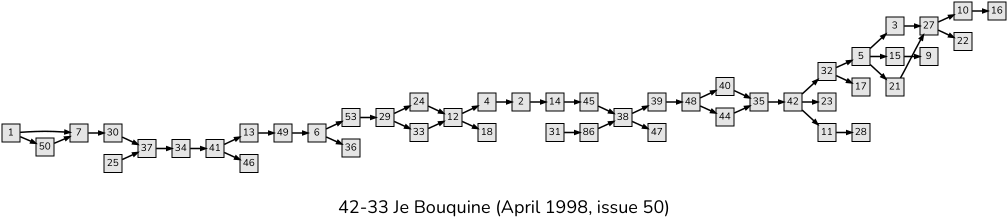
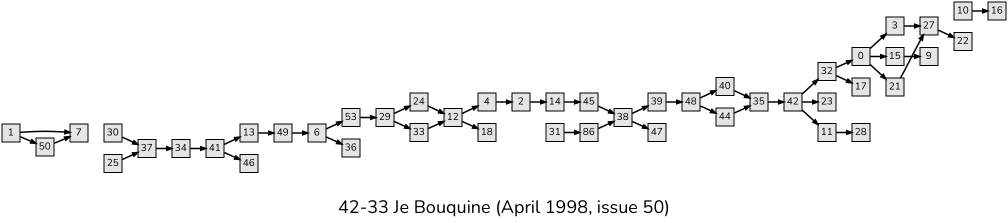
edge "27" -> "10": removed
node "5": label "5" -> "0"
edge "7" -> "30": removed
